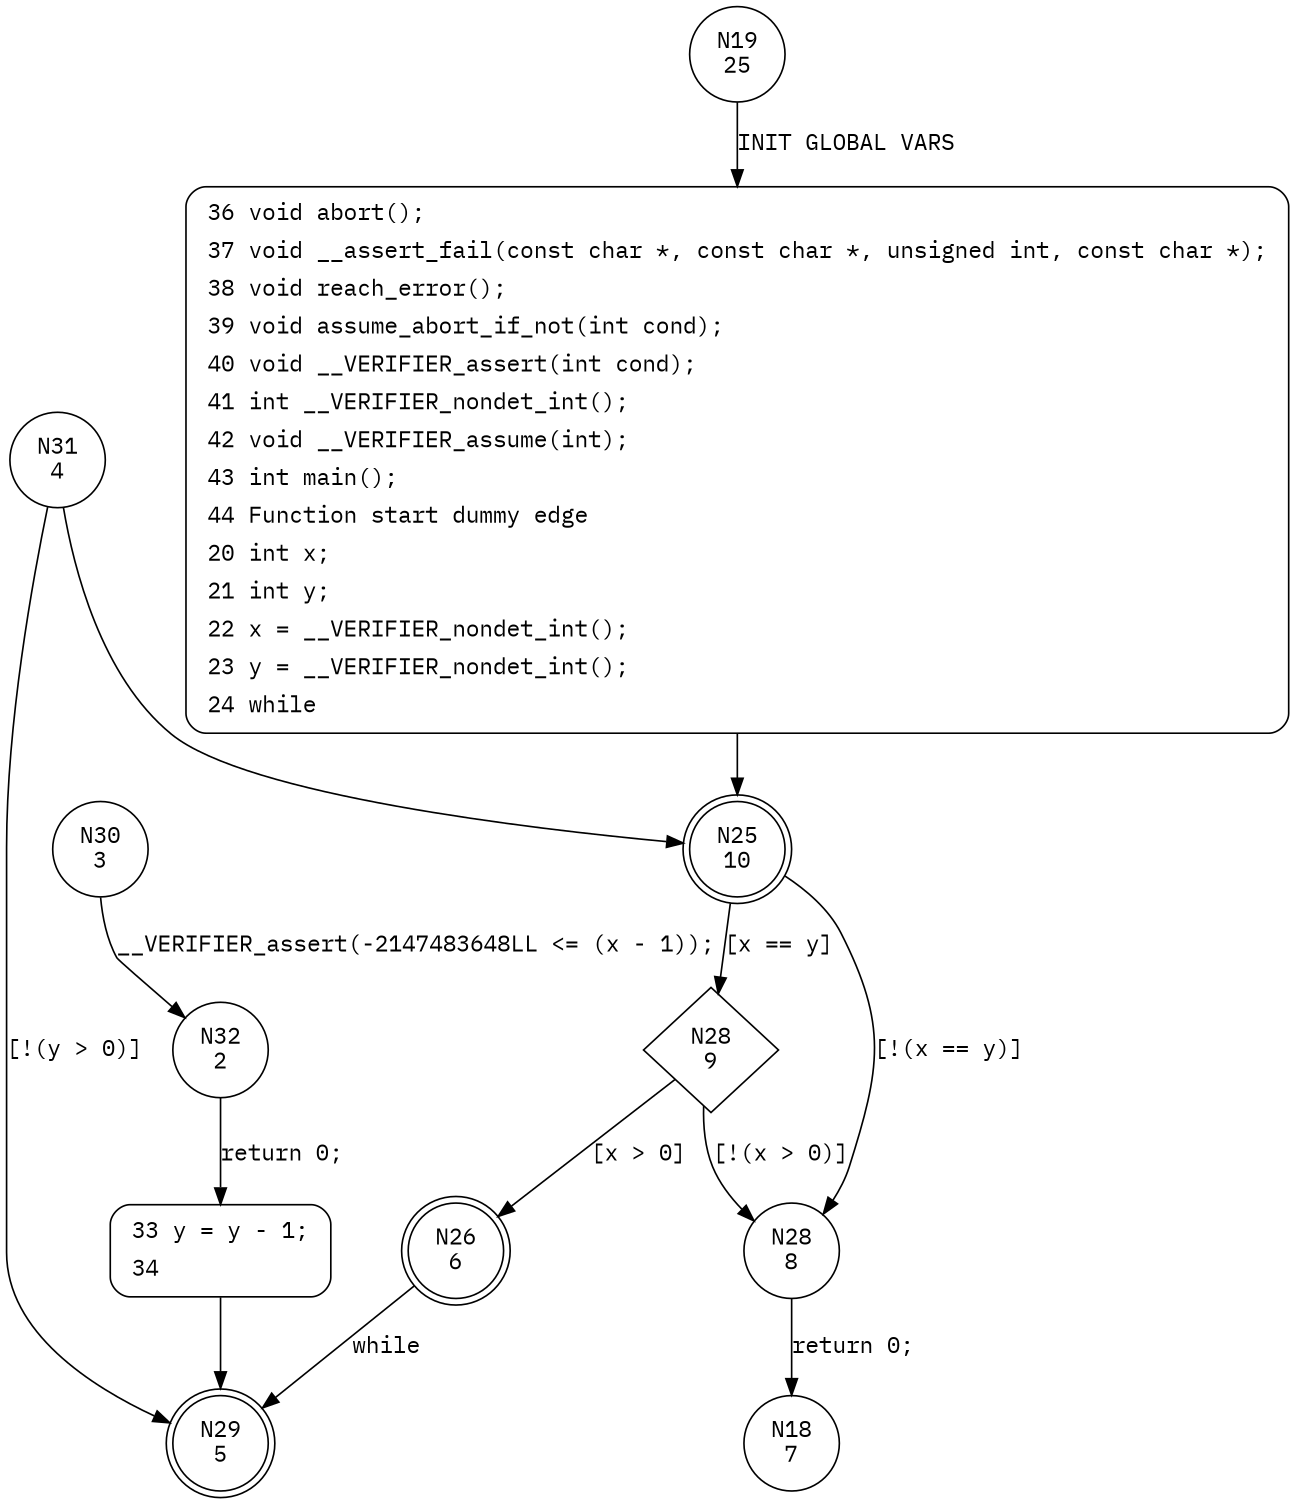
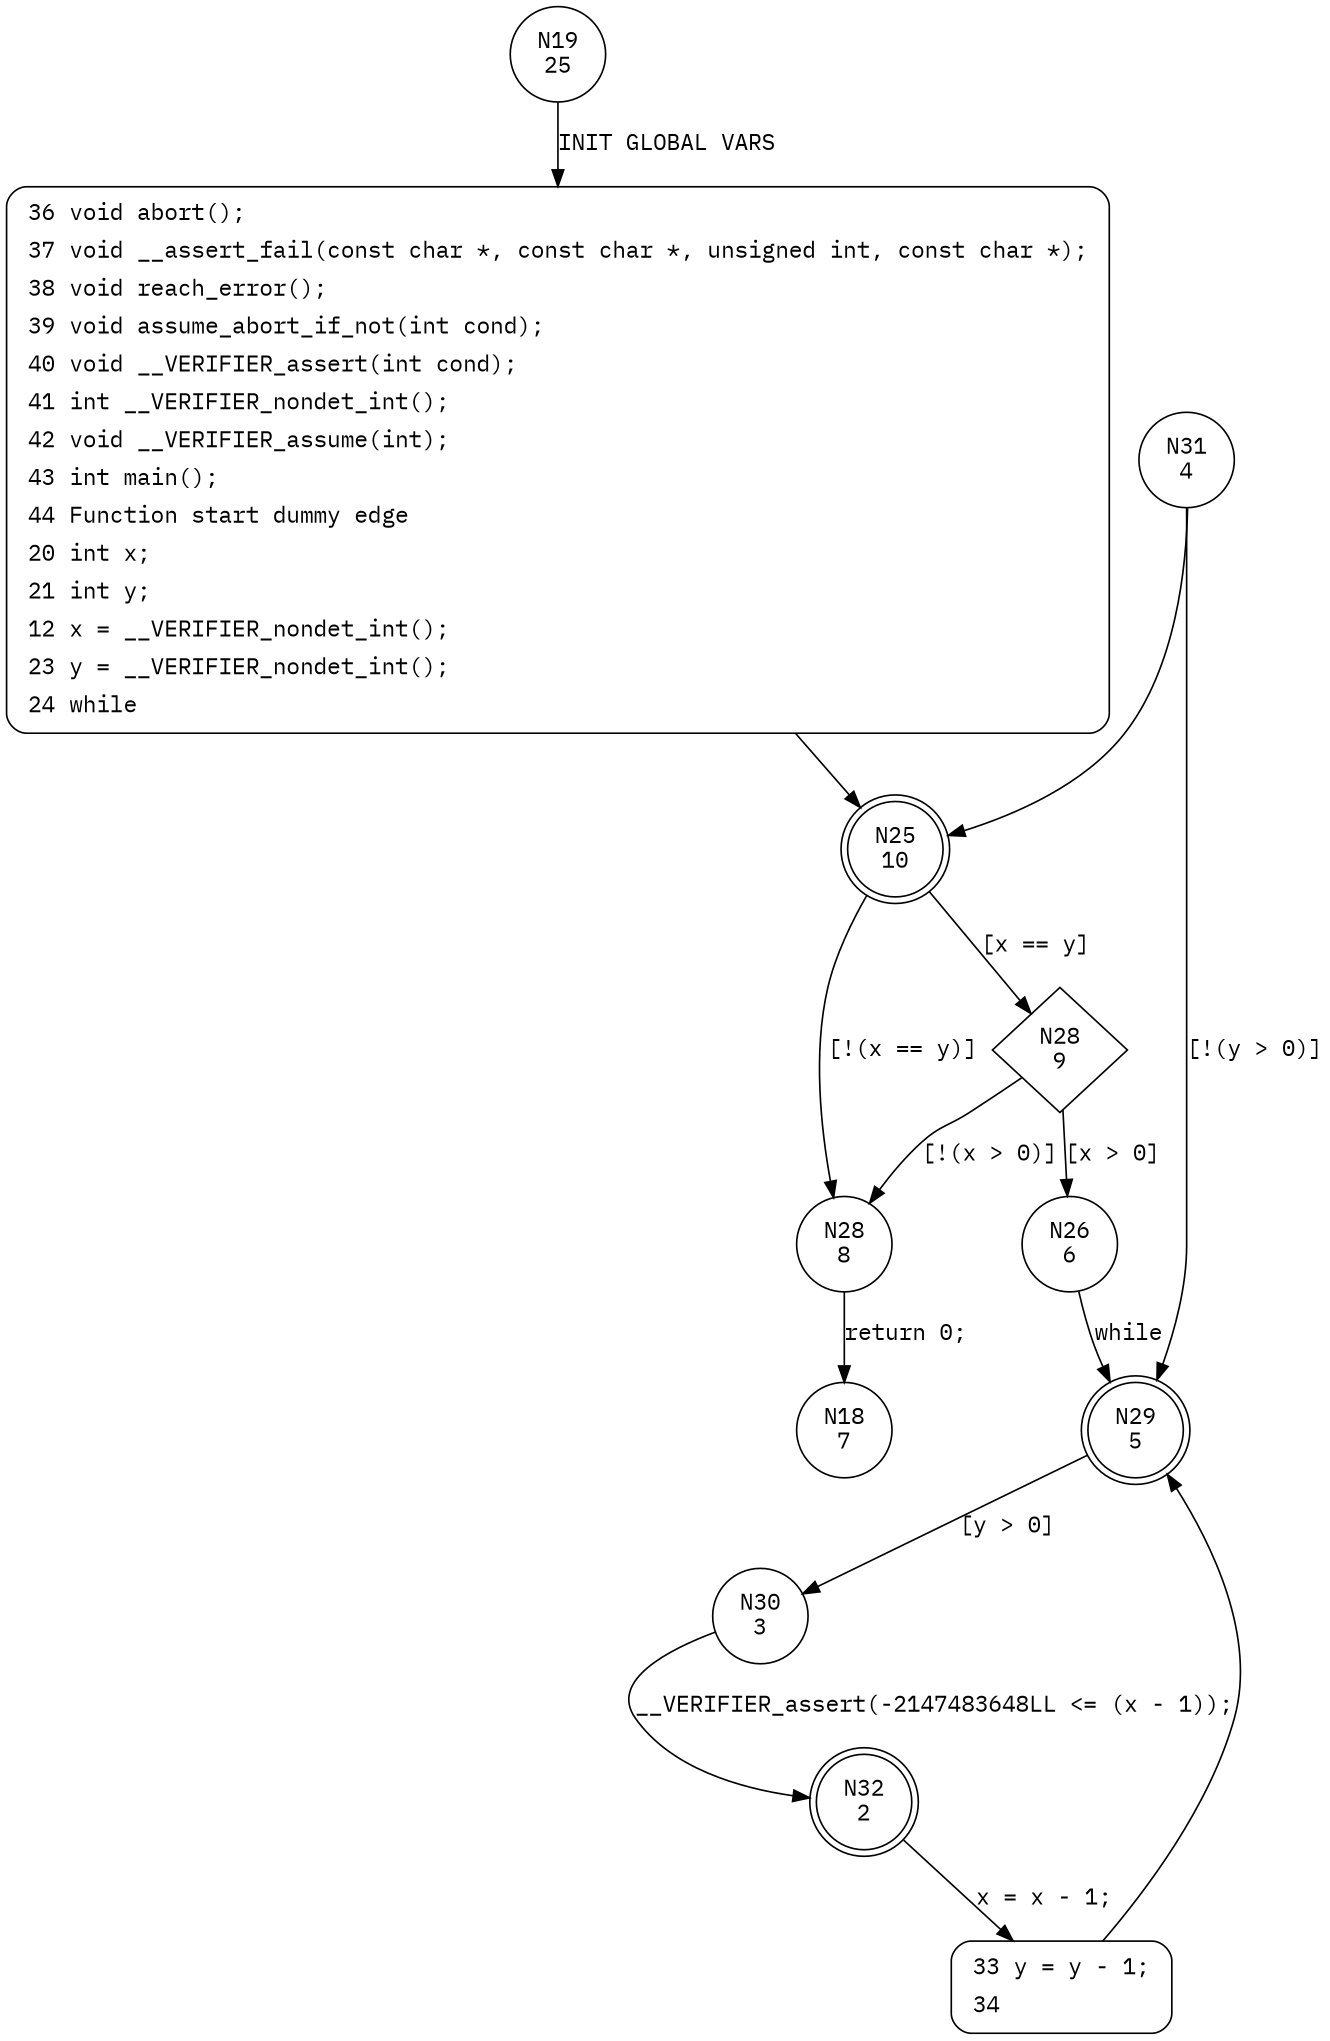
node "36": text "22" -> "12"
node "N32 2": shape circle -> doublecircle
edge "N32 2" -> "33": label "return 0;" -> "x = x - 1;"
node "N26 6": shape doublecircle -> circle
edge "N29 5" -> "N30 3": added, label "[y > 0]"
